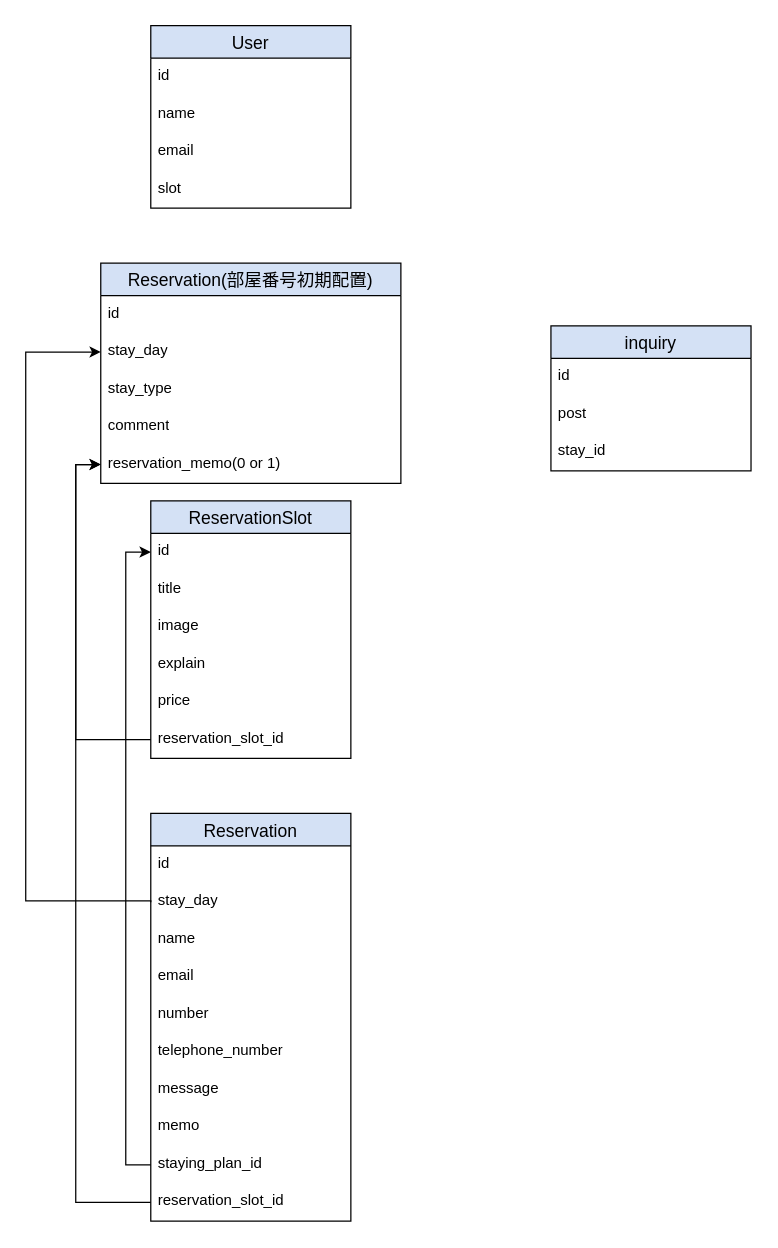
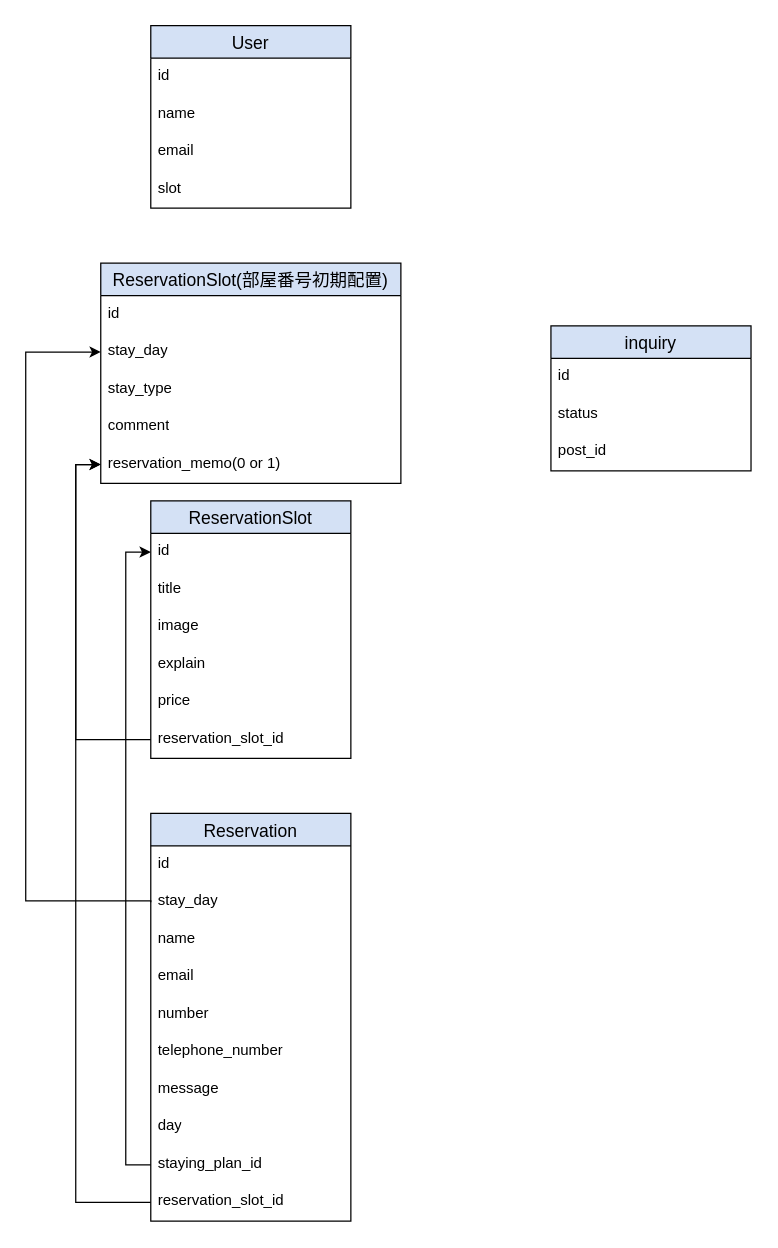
node "Reservation(部屋番号初期配置)": label "Reservation(部屋番号初期配置)" -> "ReservationSlot(部屋番号初期配置)"
node "post": label "post" -> "status"
node "stay_id": label "stay_id" -> "post_id"
node "memo": label "memo" -> "day"
